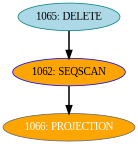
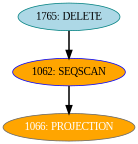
node "1065: DELETE": label "1065: DELETE" -> "1765: DELETE"
